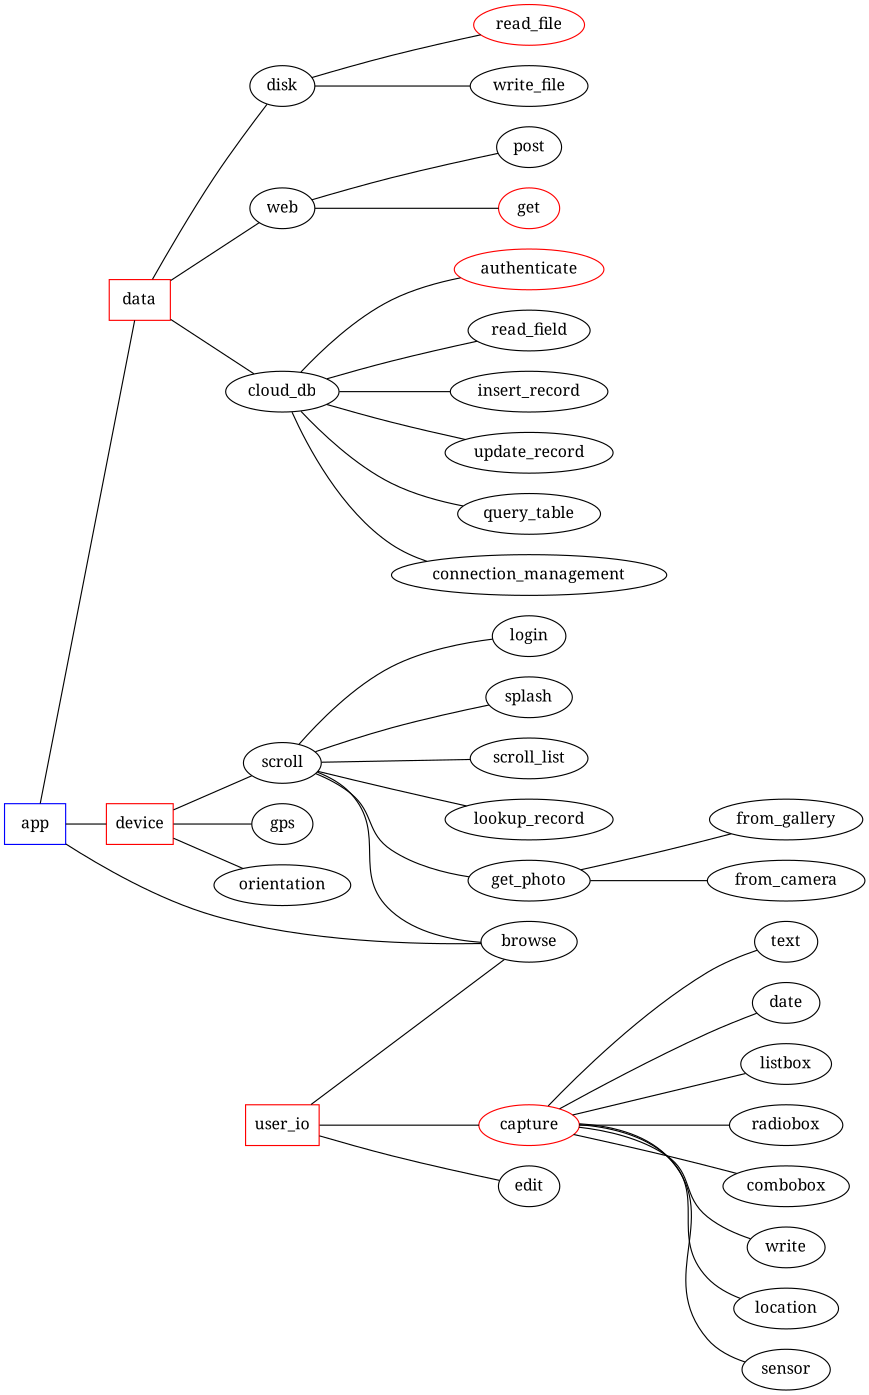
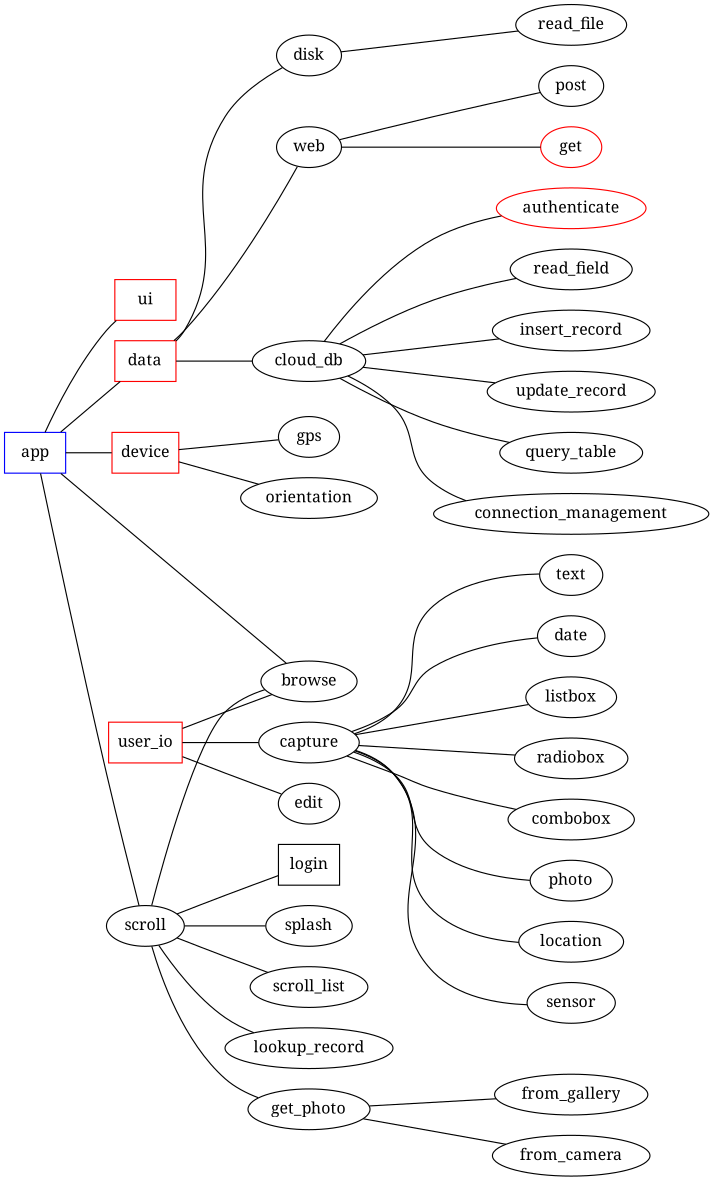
node "read_file": color red -> black
node "write_file": removed
node "ui": added
node "login": shape ellipse -> box
edge "scroll" -- "device": now "scroll" -- "app"
node "capture": color red -> black
node "write": label "write" -> "photo"
